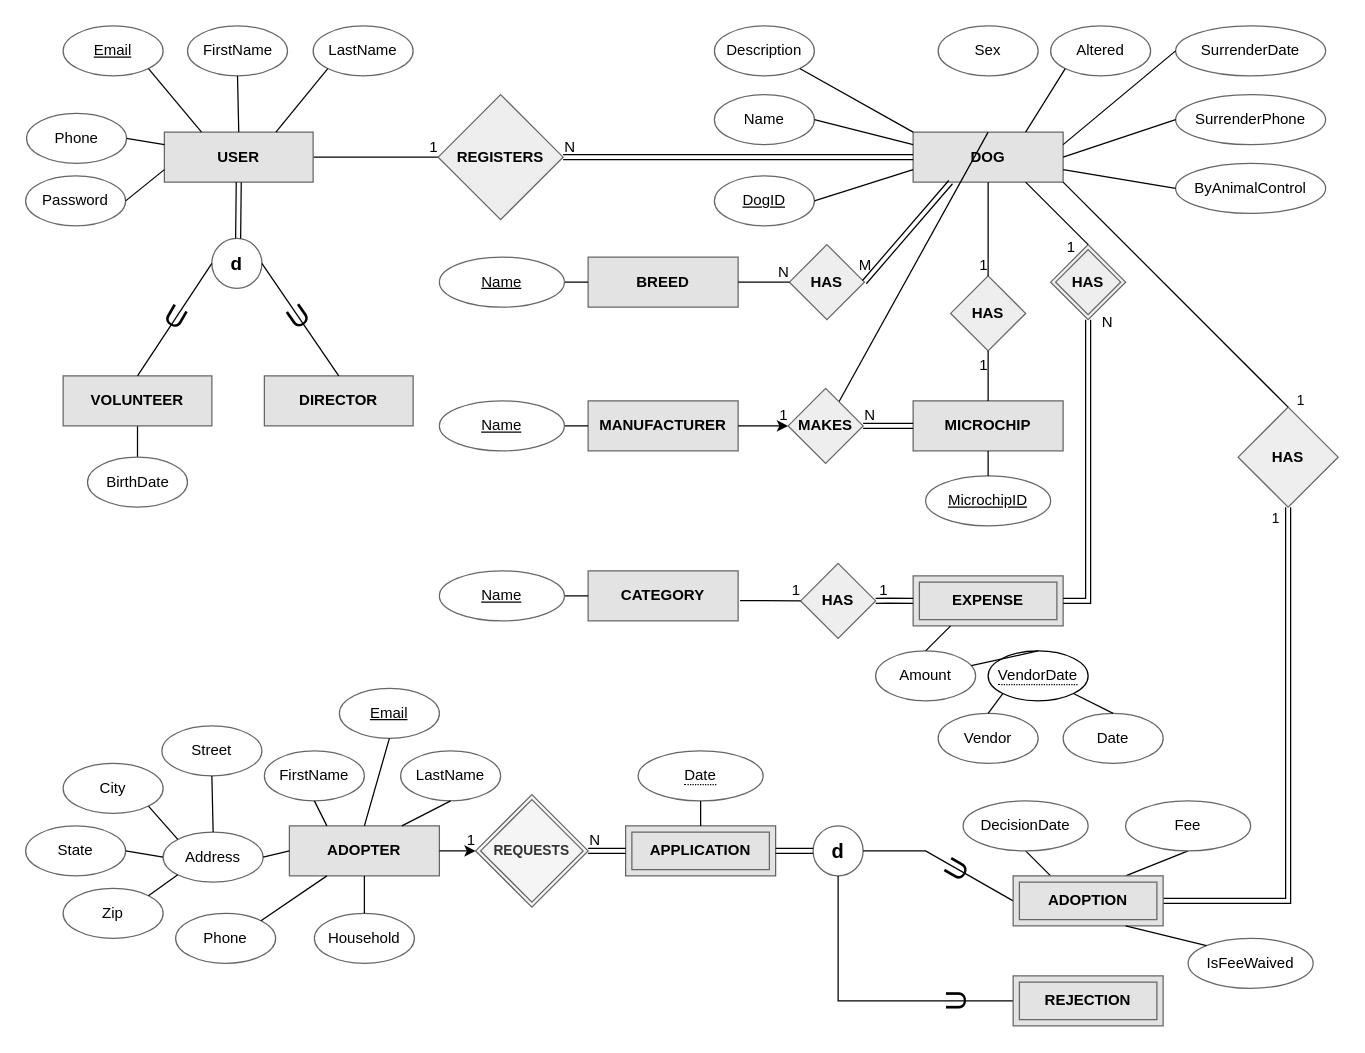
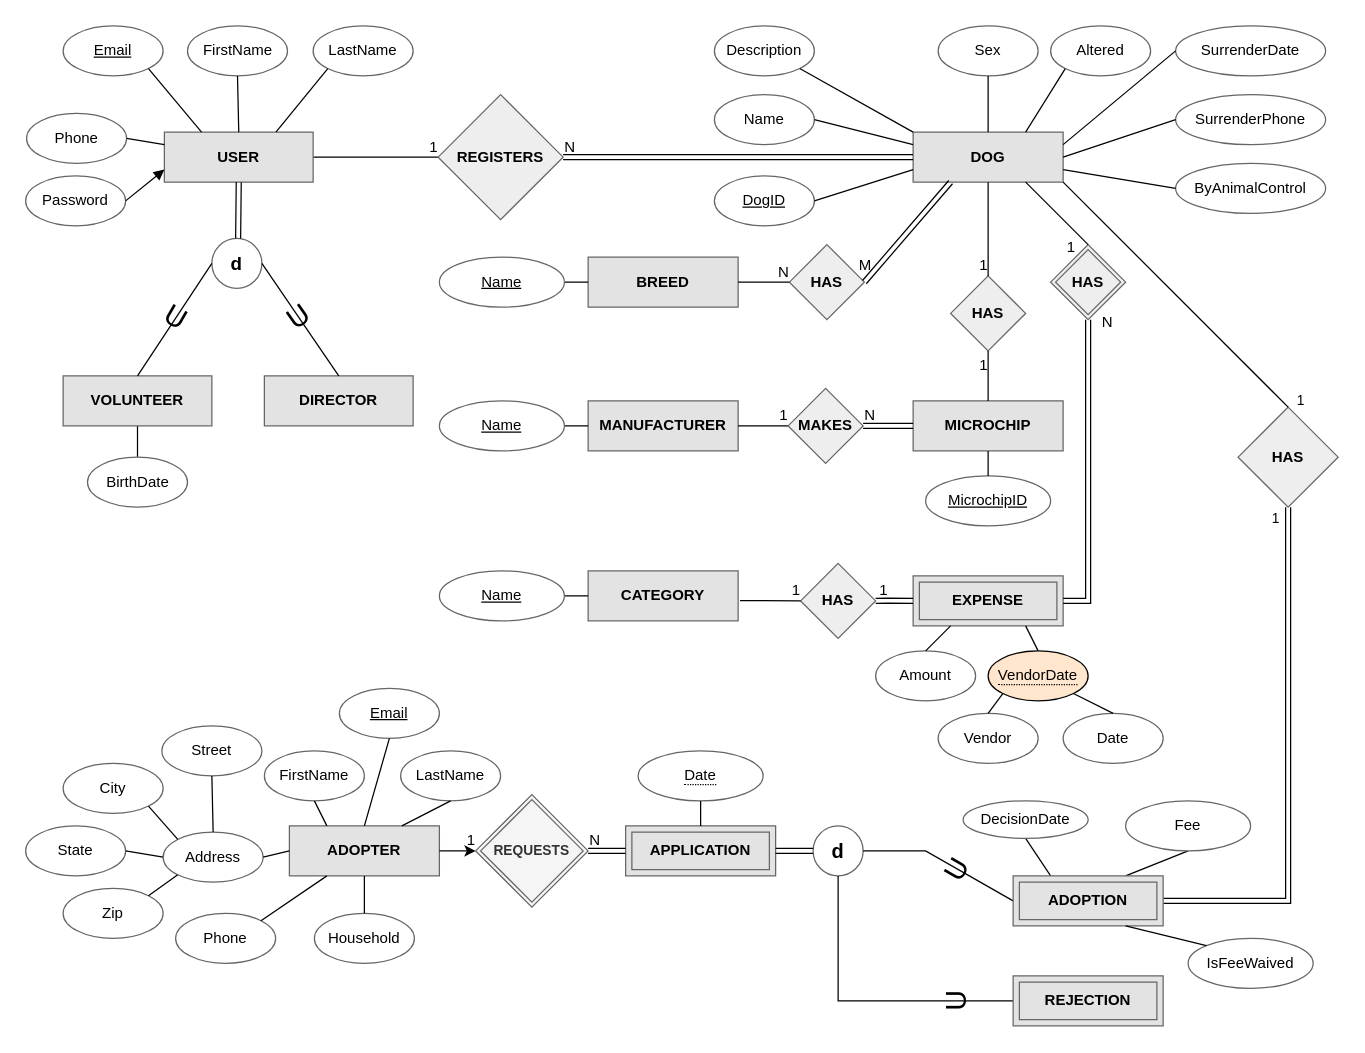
edge "USER" -- "Password": arrowhead none -> block
edge "DOG" -- "MAKES": now "DOG" -- "Sex"
edge "MANUFACTURER" -> "MAKES": arrowhead classic -> none
edge "Amount" -- "VendorDate": now "EXPENSE" -- "VendorDate"
node "VendorDate": fillcolor #ffffff -> #ffe6cc
node "DecisionDate": size 125x50 -> 125x38
